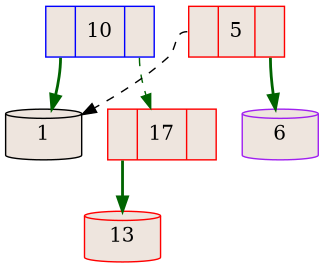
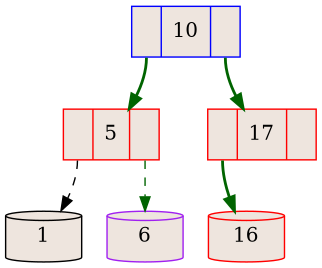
edge "10" -> "17": style dashed -> bold
edge "5" -> "6": style bold -> dashed
edge "10" -> "1": now "10" -> "5"
node "13": label "13" -> "16"
